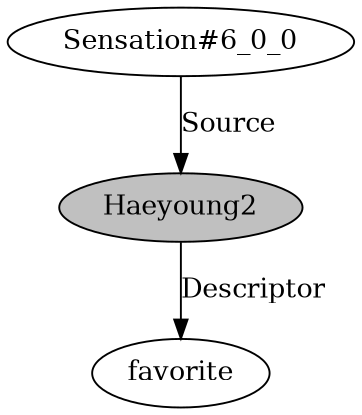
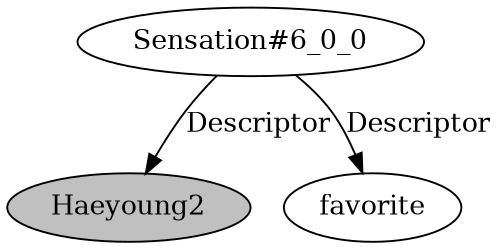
edge "Sensation#6_0_0" -> "Haeyoung2": label "Source" -> "Descriptor"
edge "Haeyoung2" -> "favorite": now "Sensation#6_0_0" -> "favorite"
